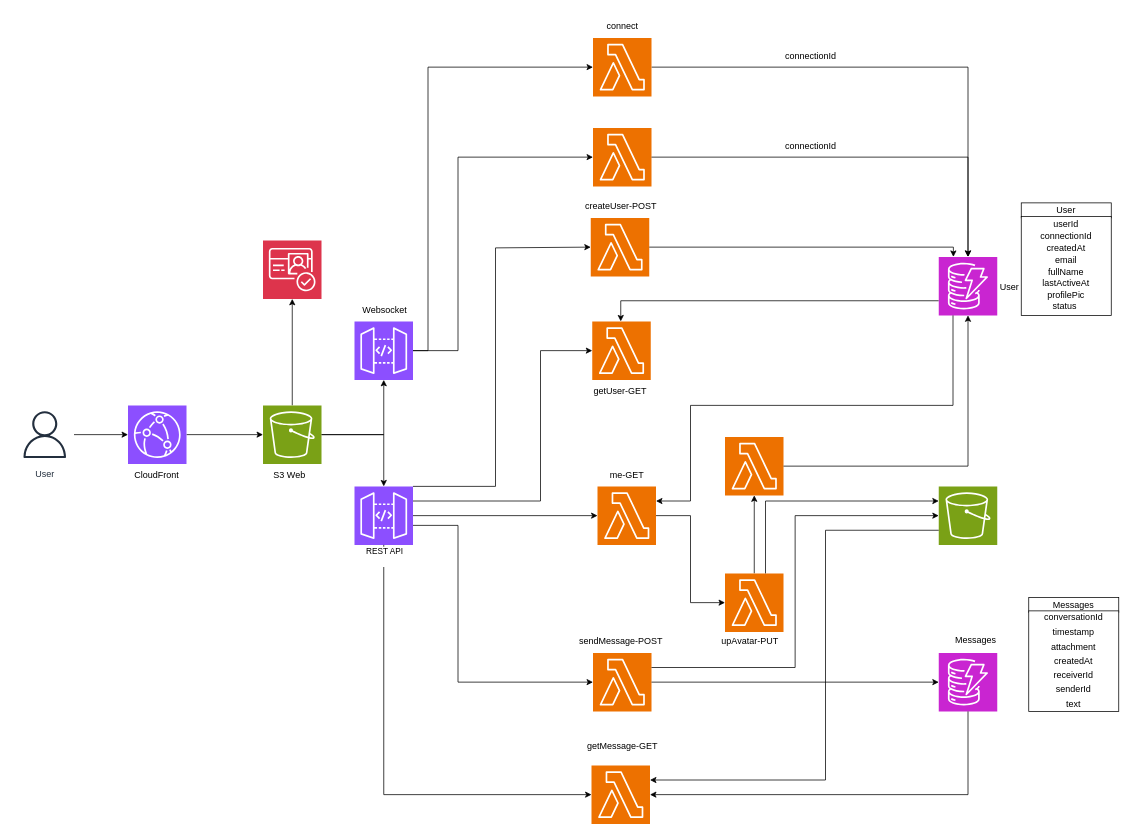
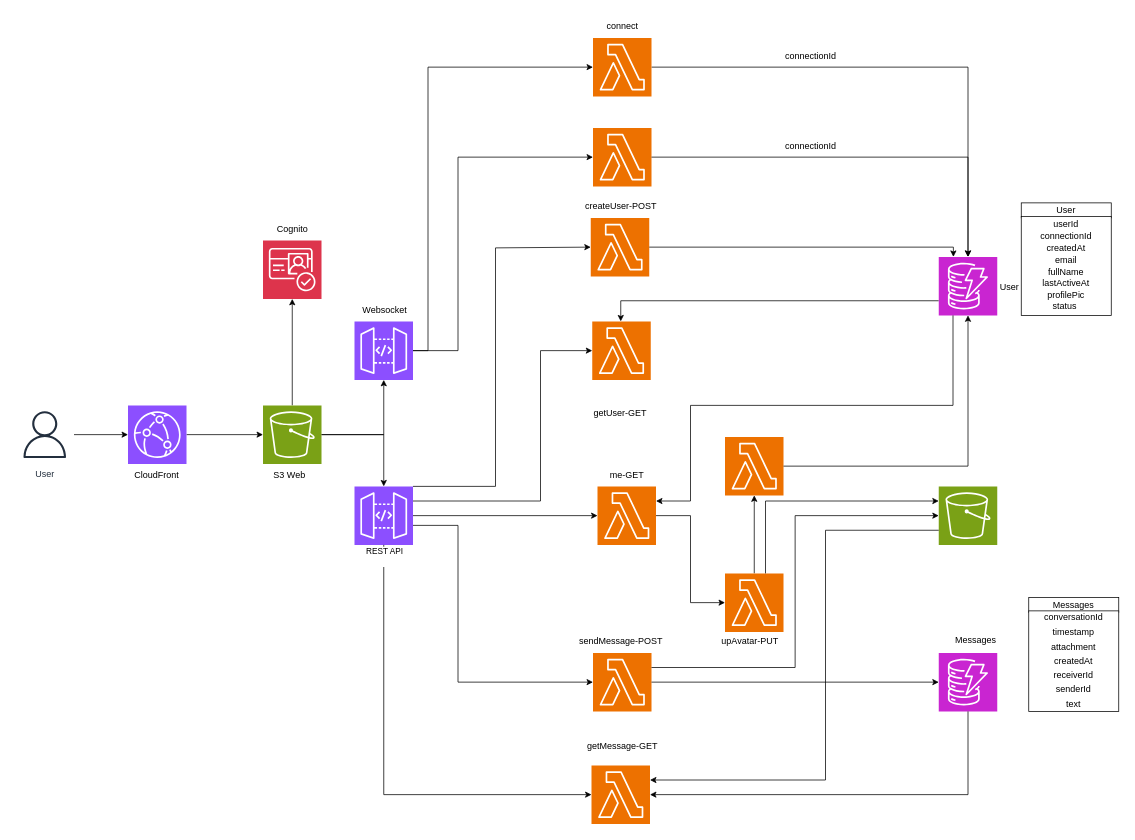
node "Cognito": added
node "getUser-GET": moved (620, 391) -> (620, 414)
